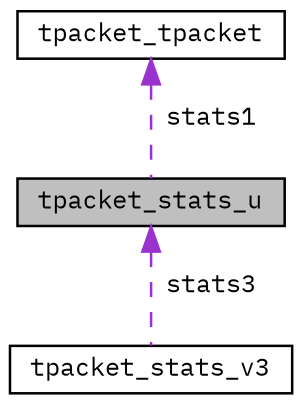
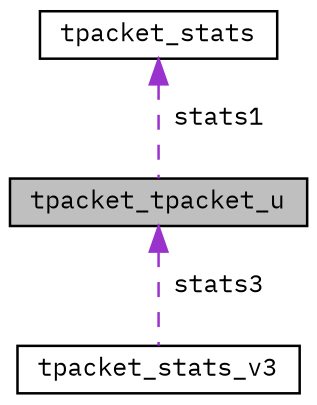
node "tpacket_tpacket": label "tpacket_tpacket" -> "tpacket_stats"
node "tpacket_stats_u": label "tpacket_stats_u" -> "tpacket_tpacket_u"
